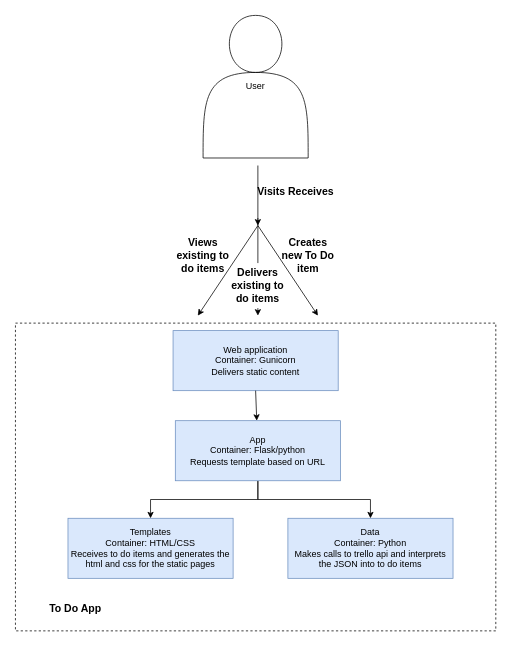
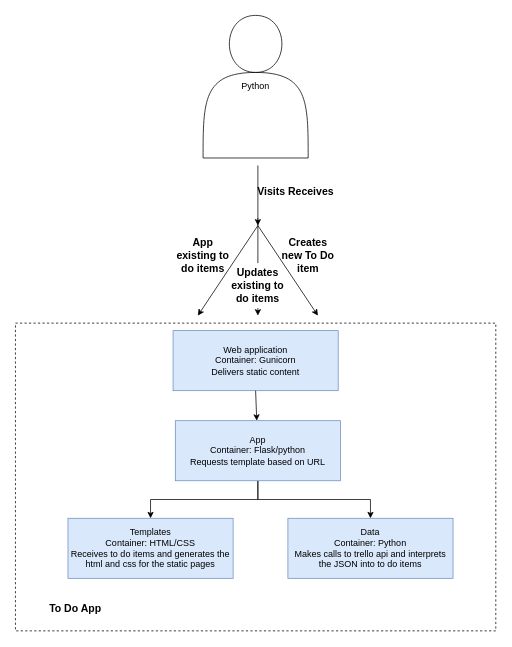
node "User": label "User" -> "Python"
node "Views existing to do items": label "Views existing to do items" -> "App existing to do items"
node "Delivers existing to do items": label "Delivers existing to do items" -> "Updates existing to do items"
